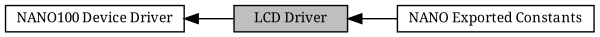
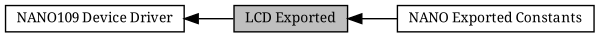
node "NANO100 Device Driver": label "NANO100 Device Driver" -> "NANO109 Device Driver"
node "LCD Driver": label "LCD Driver" -> "LCD Exported"
